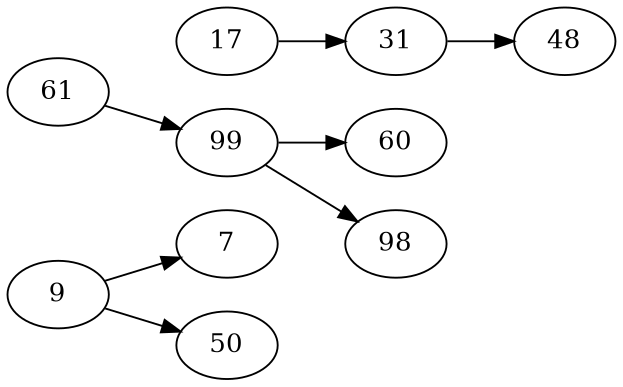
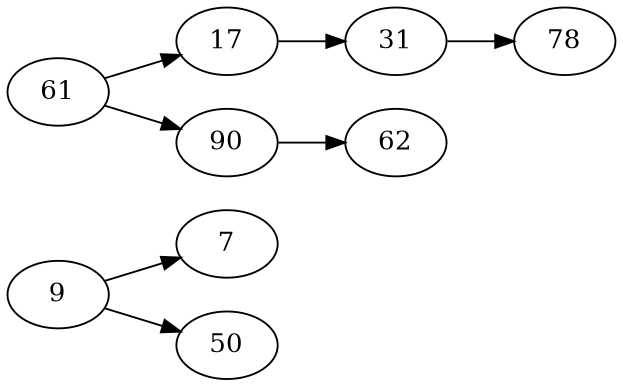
node "48": label "48" -> "78"
edge "61" -> "17": added
node "99": label "99" -> "90"
node "60": label "60" -> "62"
node "98": removed
